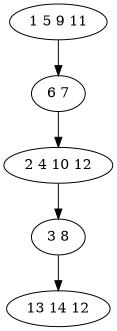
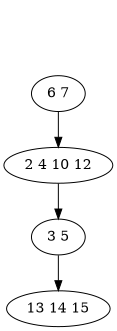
node "1 5 9 11": removed
node "3 8": label "3 8" -> "3 5"
node "13 14 12": label "13 14 12" -> "13 14 15"
